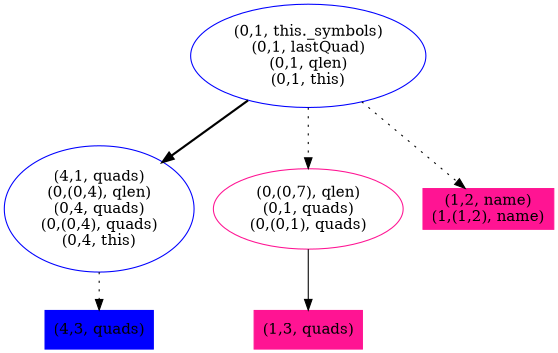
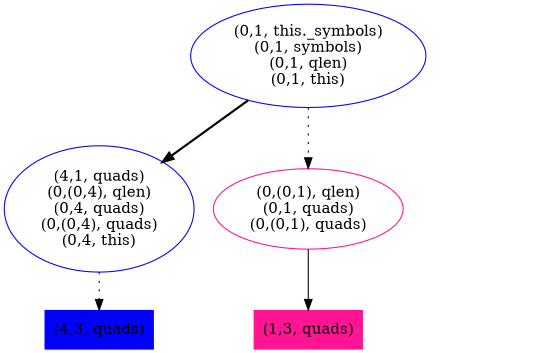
node "(0,1, this._symbols) (0,1, lastQuad) (0,1, qlen) (0,1, this)": label "(0,1, this._symbols) (0,1, lastQuad) (0,1, qlen) (0,1, this)" -> "(0,1, this._symbols) (0,1, symbols) (0,1, qlen) (0,1, this)"
node "(0,(0,7), qlen) (0,1, quads) (0,(0,1), quads)": label "(0,(0,7), qlen) (0,1, quads) (0,(0,1), quads)" -> "(0,(0,1), qlen) (0,1, quads) (0,(0,1), quads)"
node "(1,2, name) (1,(1,2), name)": removed
